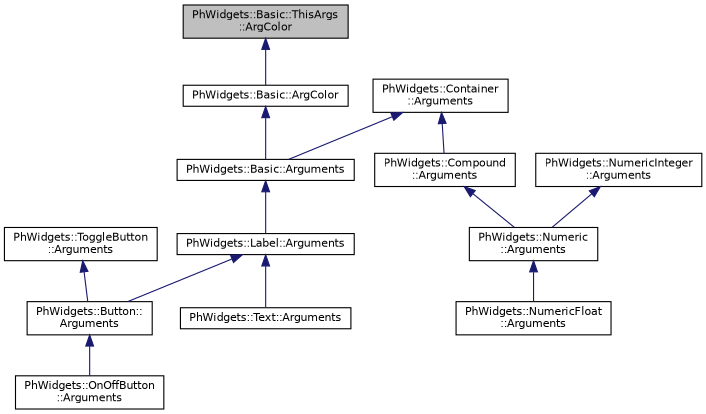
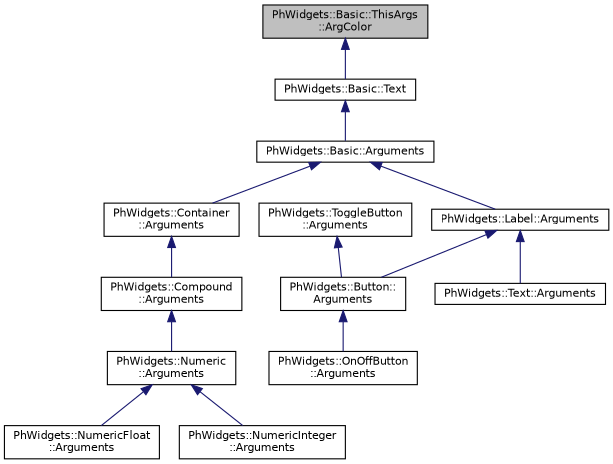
node "PhWidgets::Basic::ArgColor": label "PhWidgets::Basic::ArgColor" -> "PhWidgets::Basic::Text"
edge "PhWidgets::Basic::Arguments" -> "PhWidgets::Container ::Arguments": reversed
edge "PhWidgets::Numeric ::Arguments" -> "PhWidgets::NumericInteger ::Arguments": reversed
